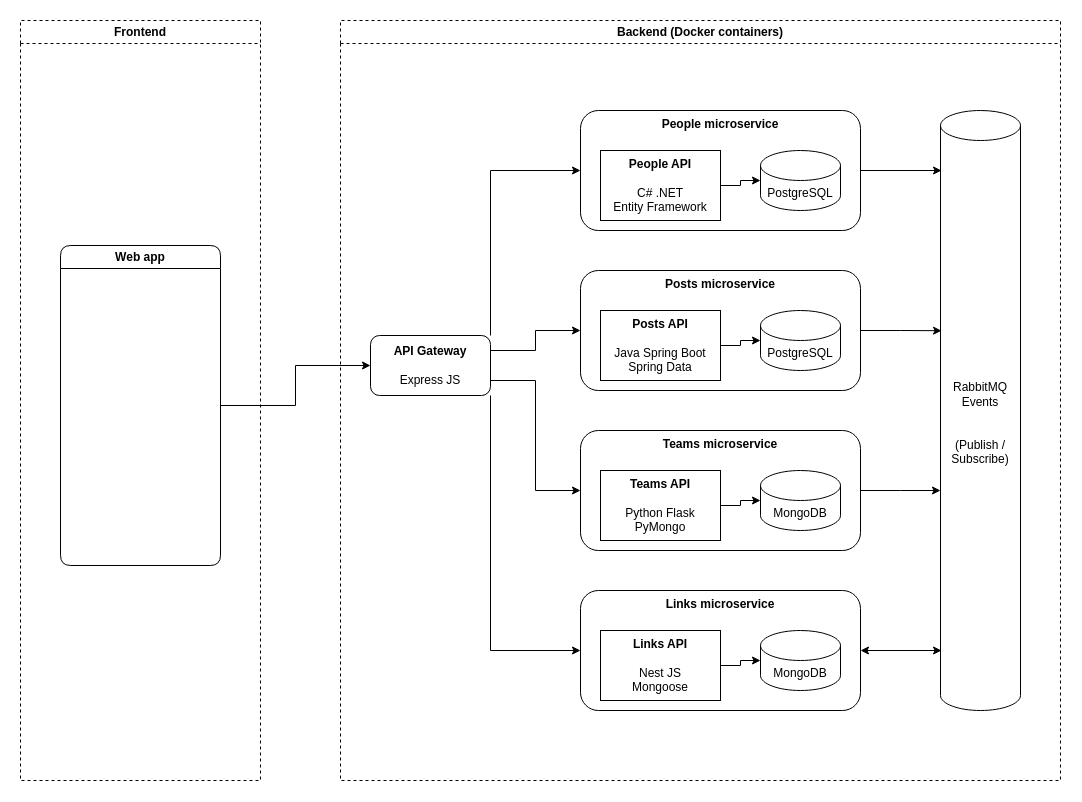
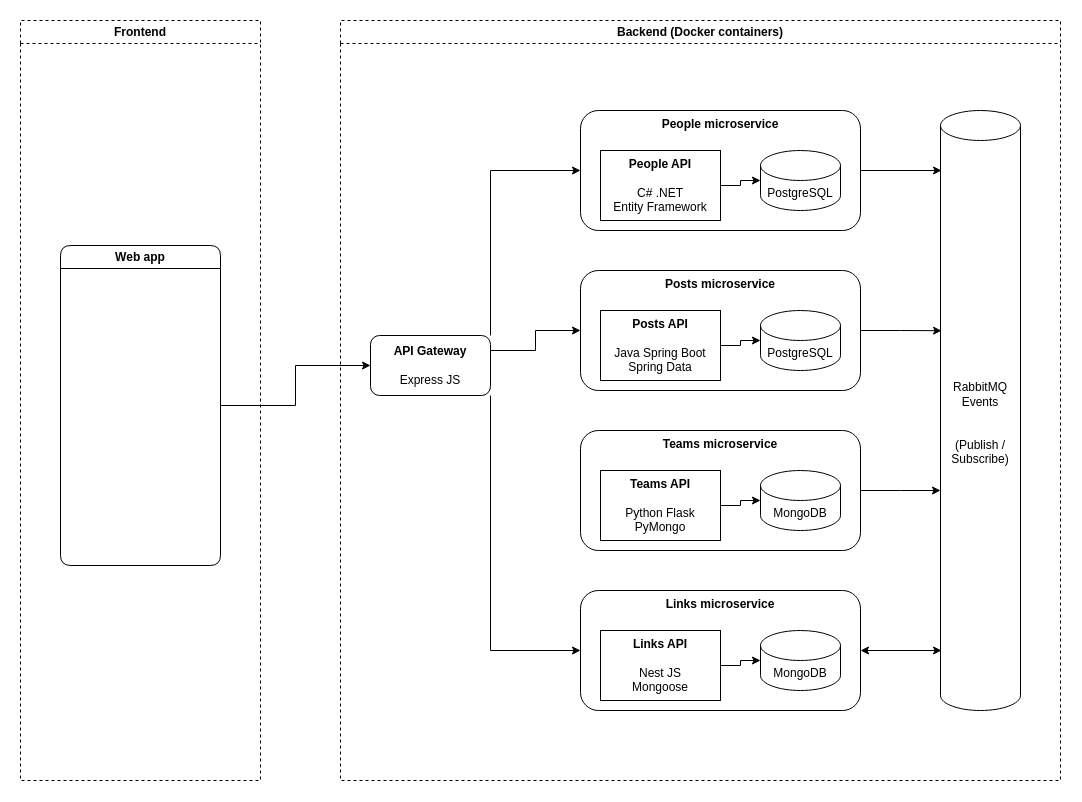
edge "API Gateway Express JS" -> "Teams microservice": removed
